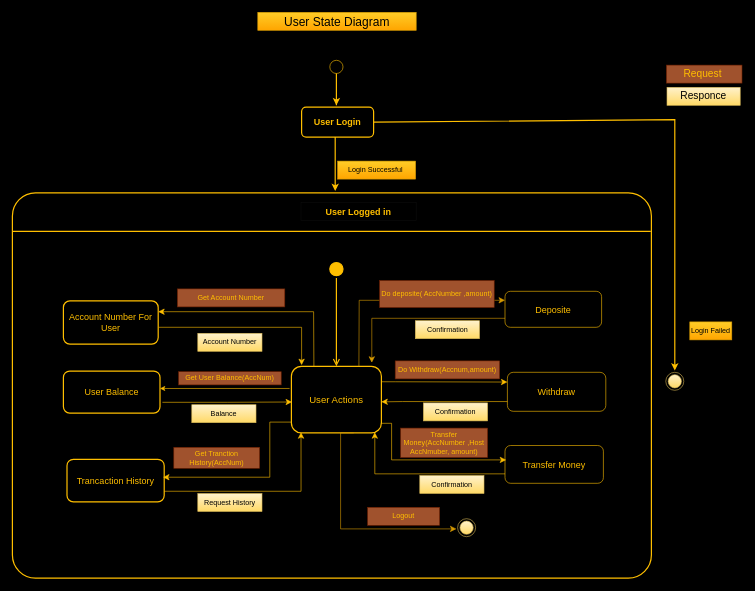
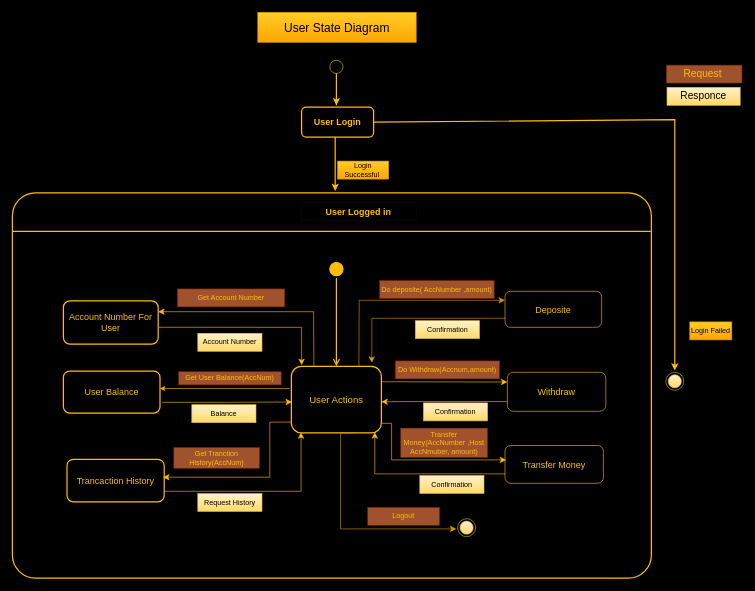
node "User State Diagram": size 158x18 -> 158x30
node "Login Successful": size 78x18 -> 51x18
node "Do deposite( AccNumber ,amount)": size 115x27 -> 115x18
